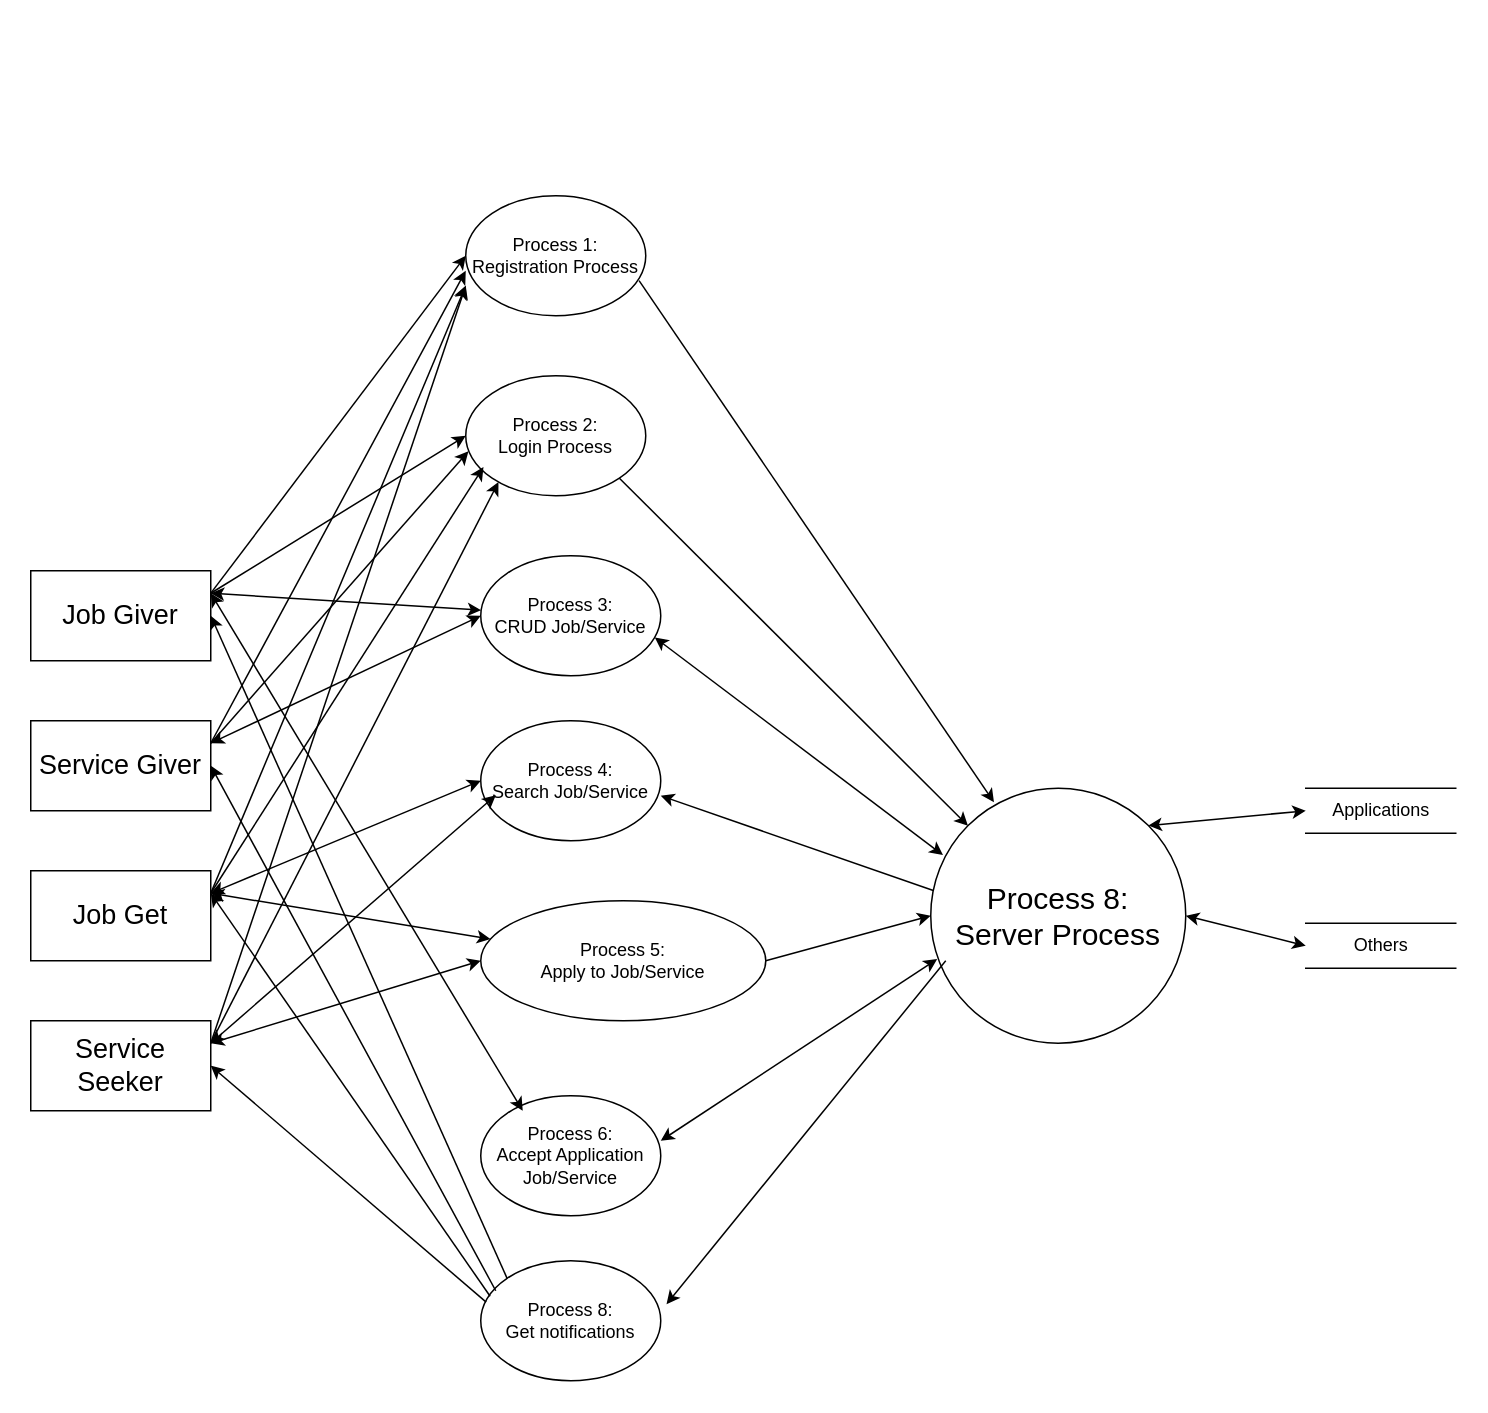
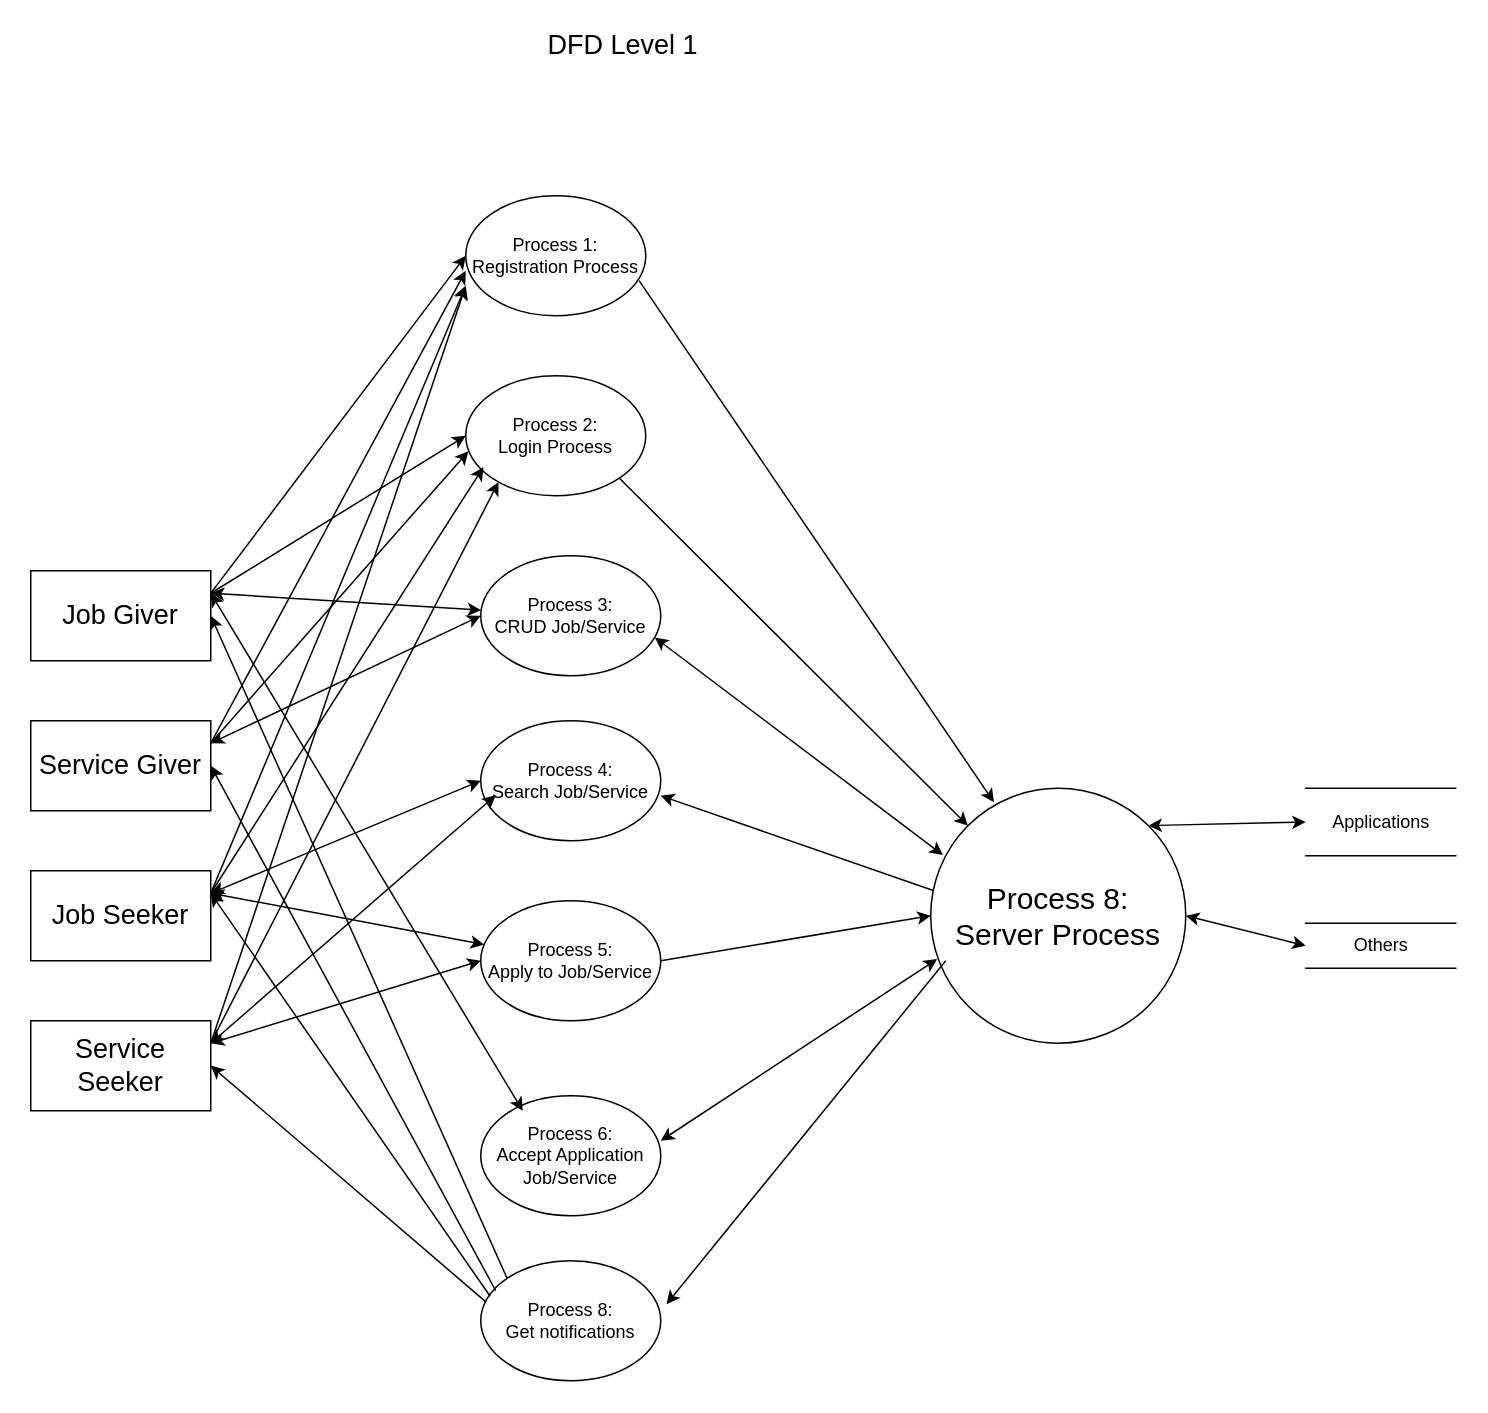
node "DFD Level 1": added
node "Applications": size 150x45 -> 150x68
node "Job Get": label "Job Get" -> "Job Seeker"
node "Process 5: Apply to Job/Service": size 285x120 -> 180x120
